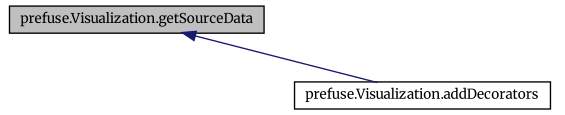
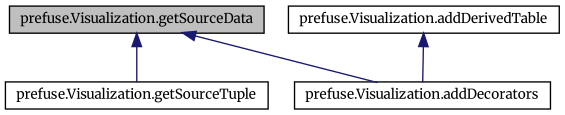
node "prefuse.Visualization.addDerivedTable": added
node "prefuse.Visualization.getSourceTuple": added
